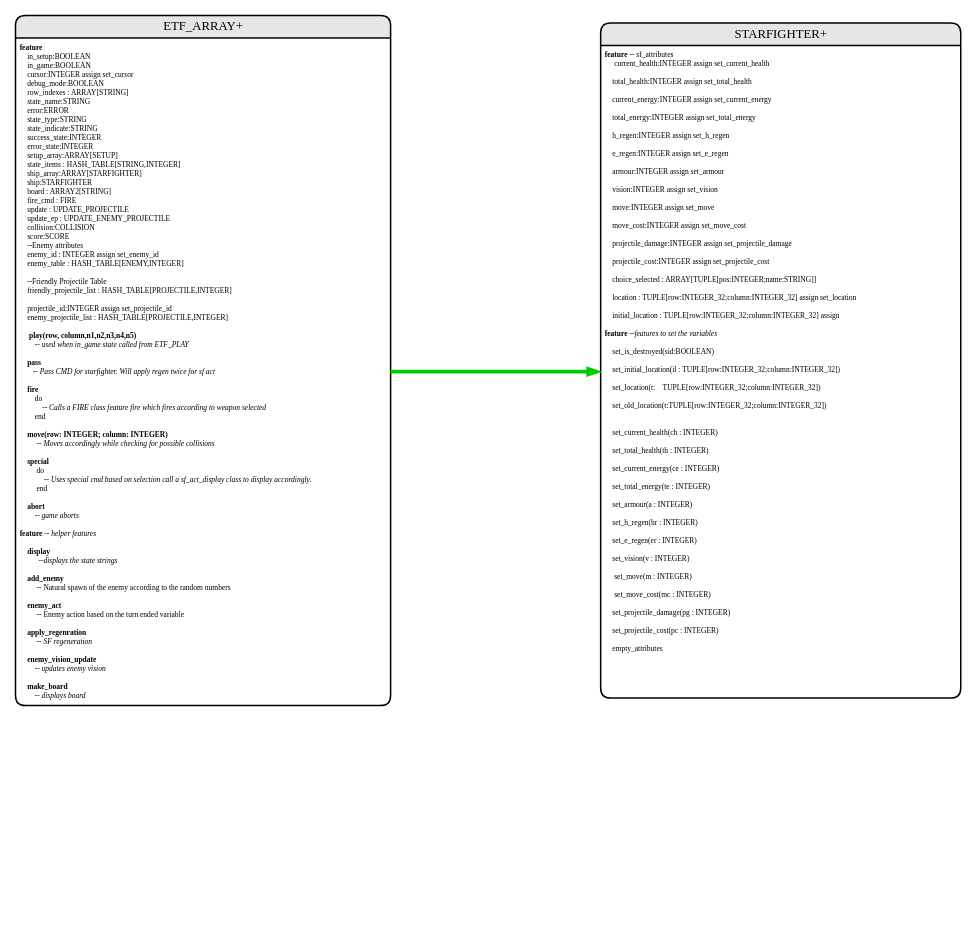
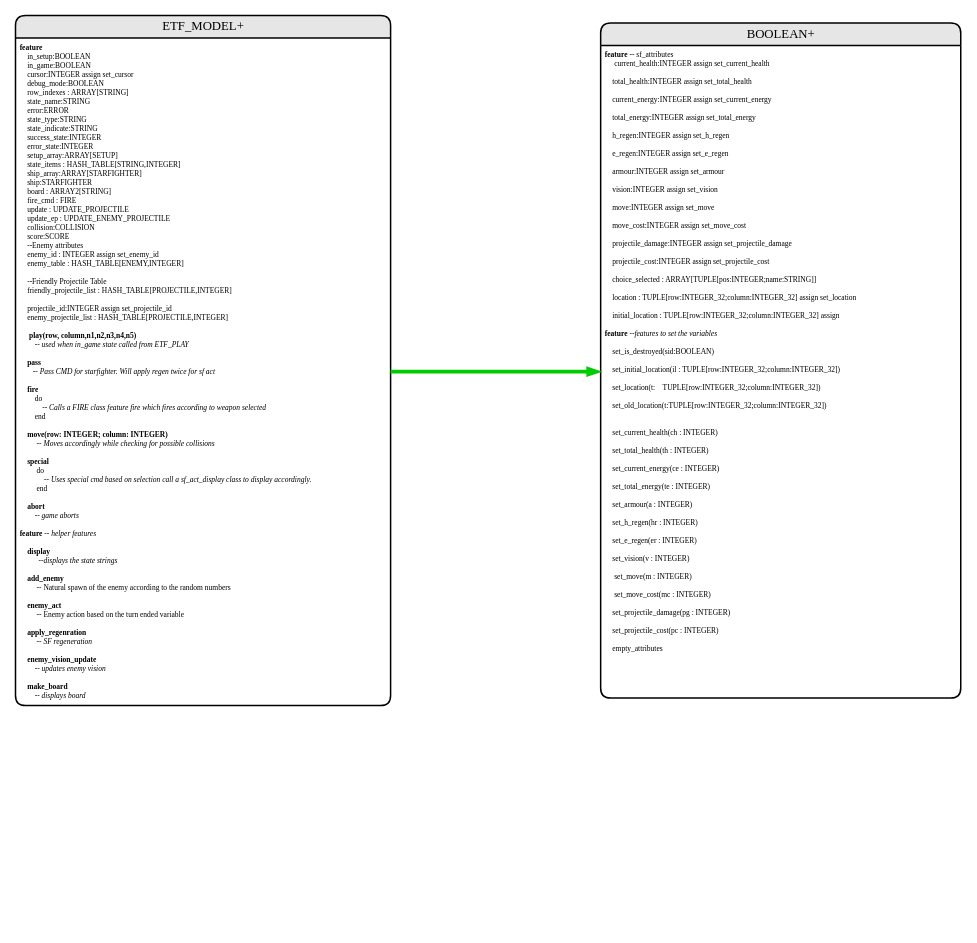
node "ETF_ARRAY+": label "ETF_ARRAY+" -> "ETF_MODEL+"
node "STARFIGHTER+": label "STARFIGHTER+" -> "BOOLEAN+"
